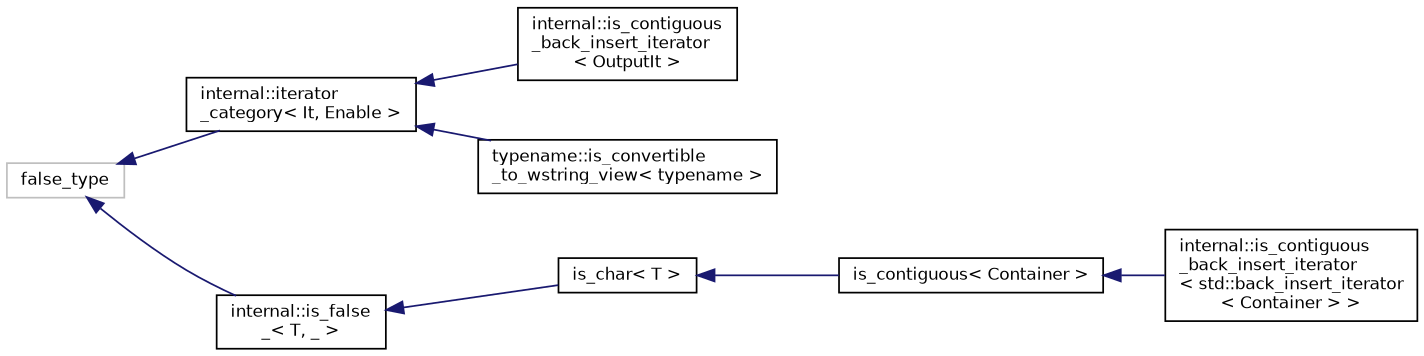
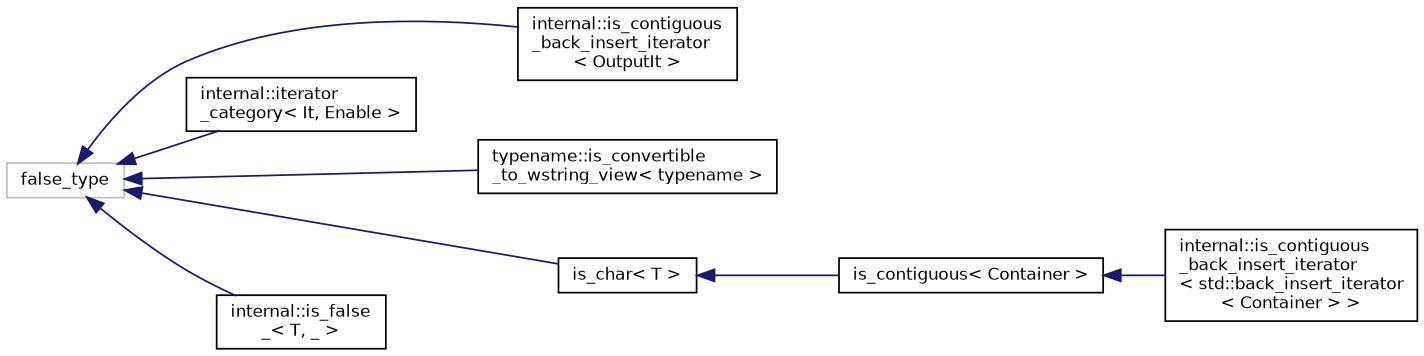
edge "internal::is_contiguous _back_insert_iterator < OutputIt >" -> "internal::iterator _category< It, Enable >": now "internal::is_contiguous _back_insert_iterator < OutputIt >" -> "false_type"
edge "typename::is_convertible _to_wstring_view< typename >" -> "internal::iterator _category< It, Enable >": now "typename::is_convertible _to_wstring_view< typename >" -> "false_type"
edge "is_char< T >" -> "internal::is_false _< T, _ >": now "is_char< T >" -> "false_type"
